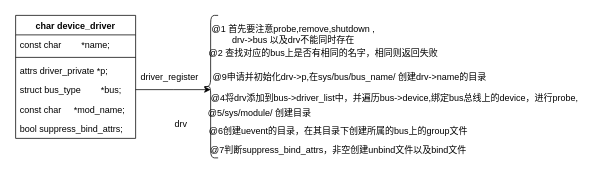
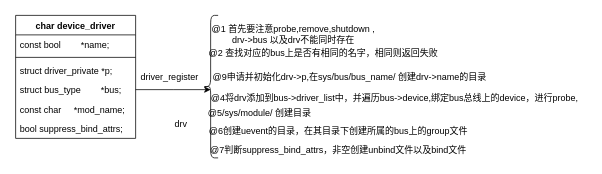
node "const char *name;": label "const char *name;" -> "const bool *name;"
node "attrs driver_private *p;": label "attrs driver_private *p;" -> "struct driver_private *p;"
